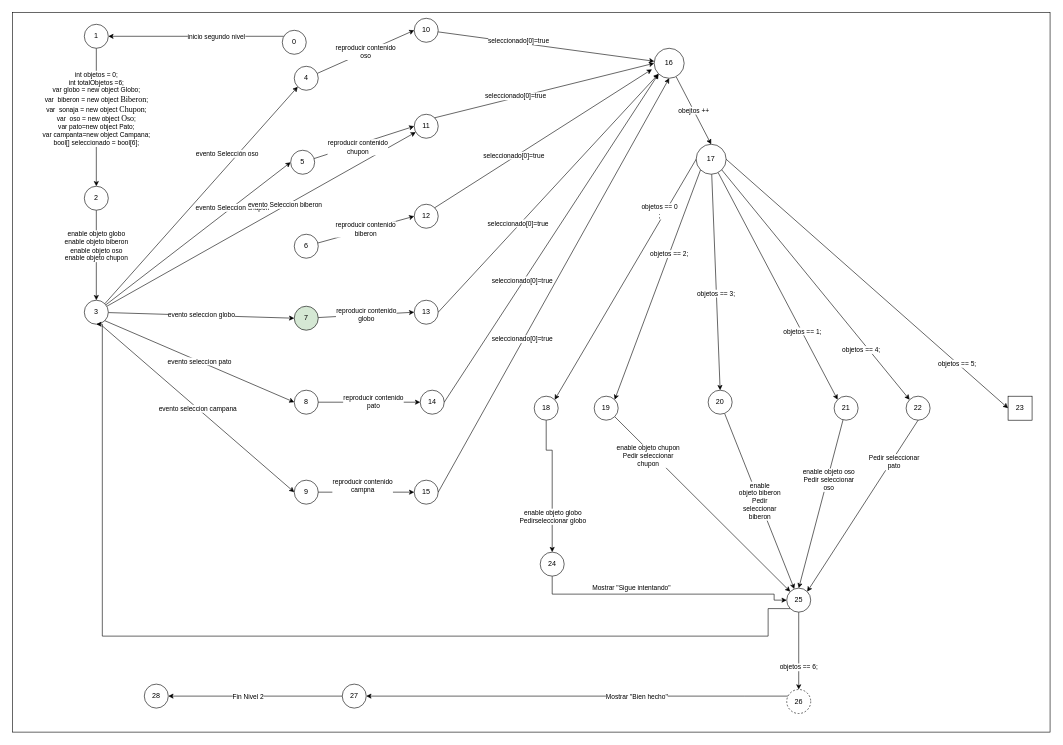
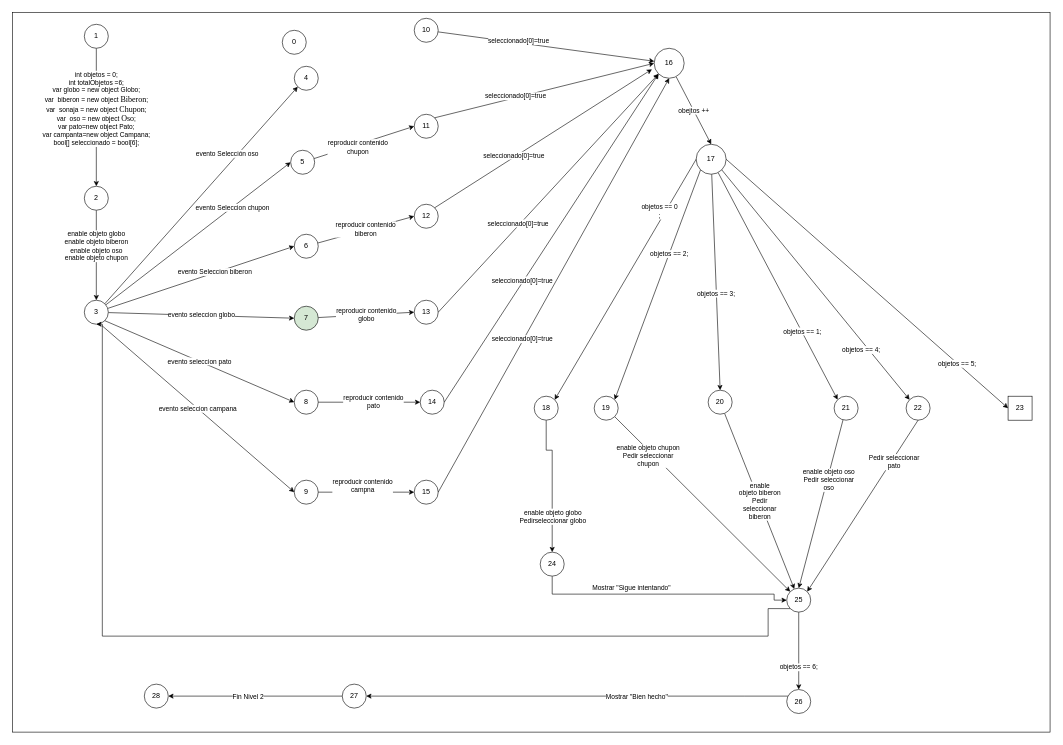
edge "0" -> "1": removed, label "inicio segundo nivel"
edge "4" -> "10": removed, label "reproducir contenido oso"
edge "3" -> "11": now "3" -> "6"
node "26": style dashed -> solid
